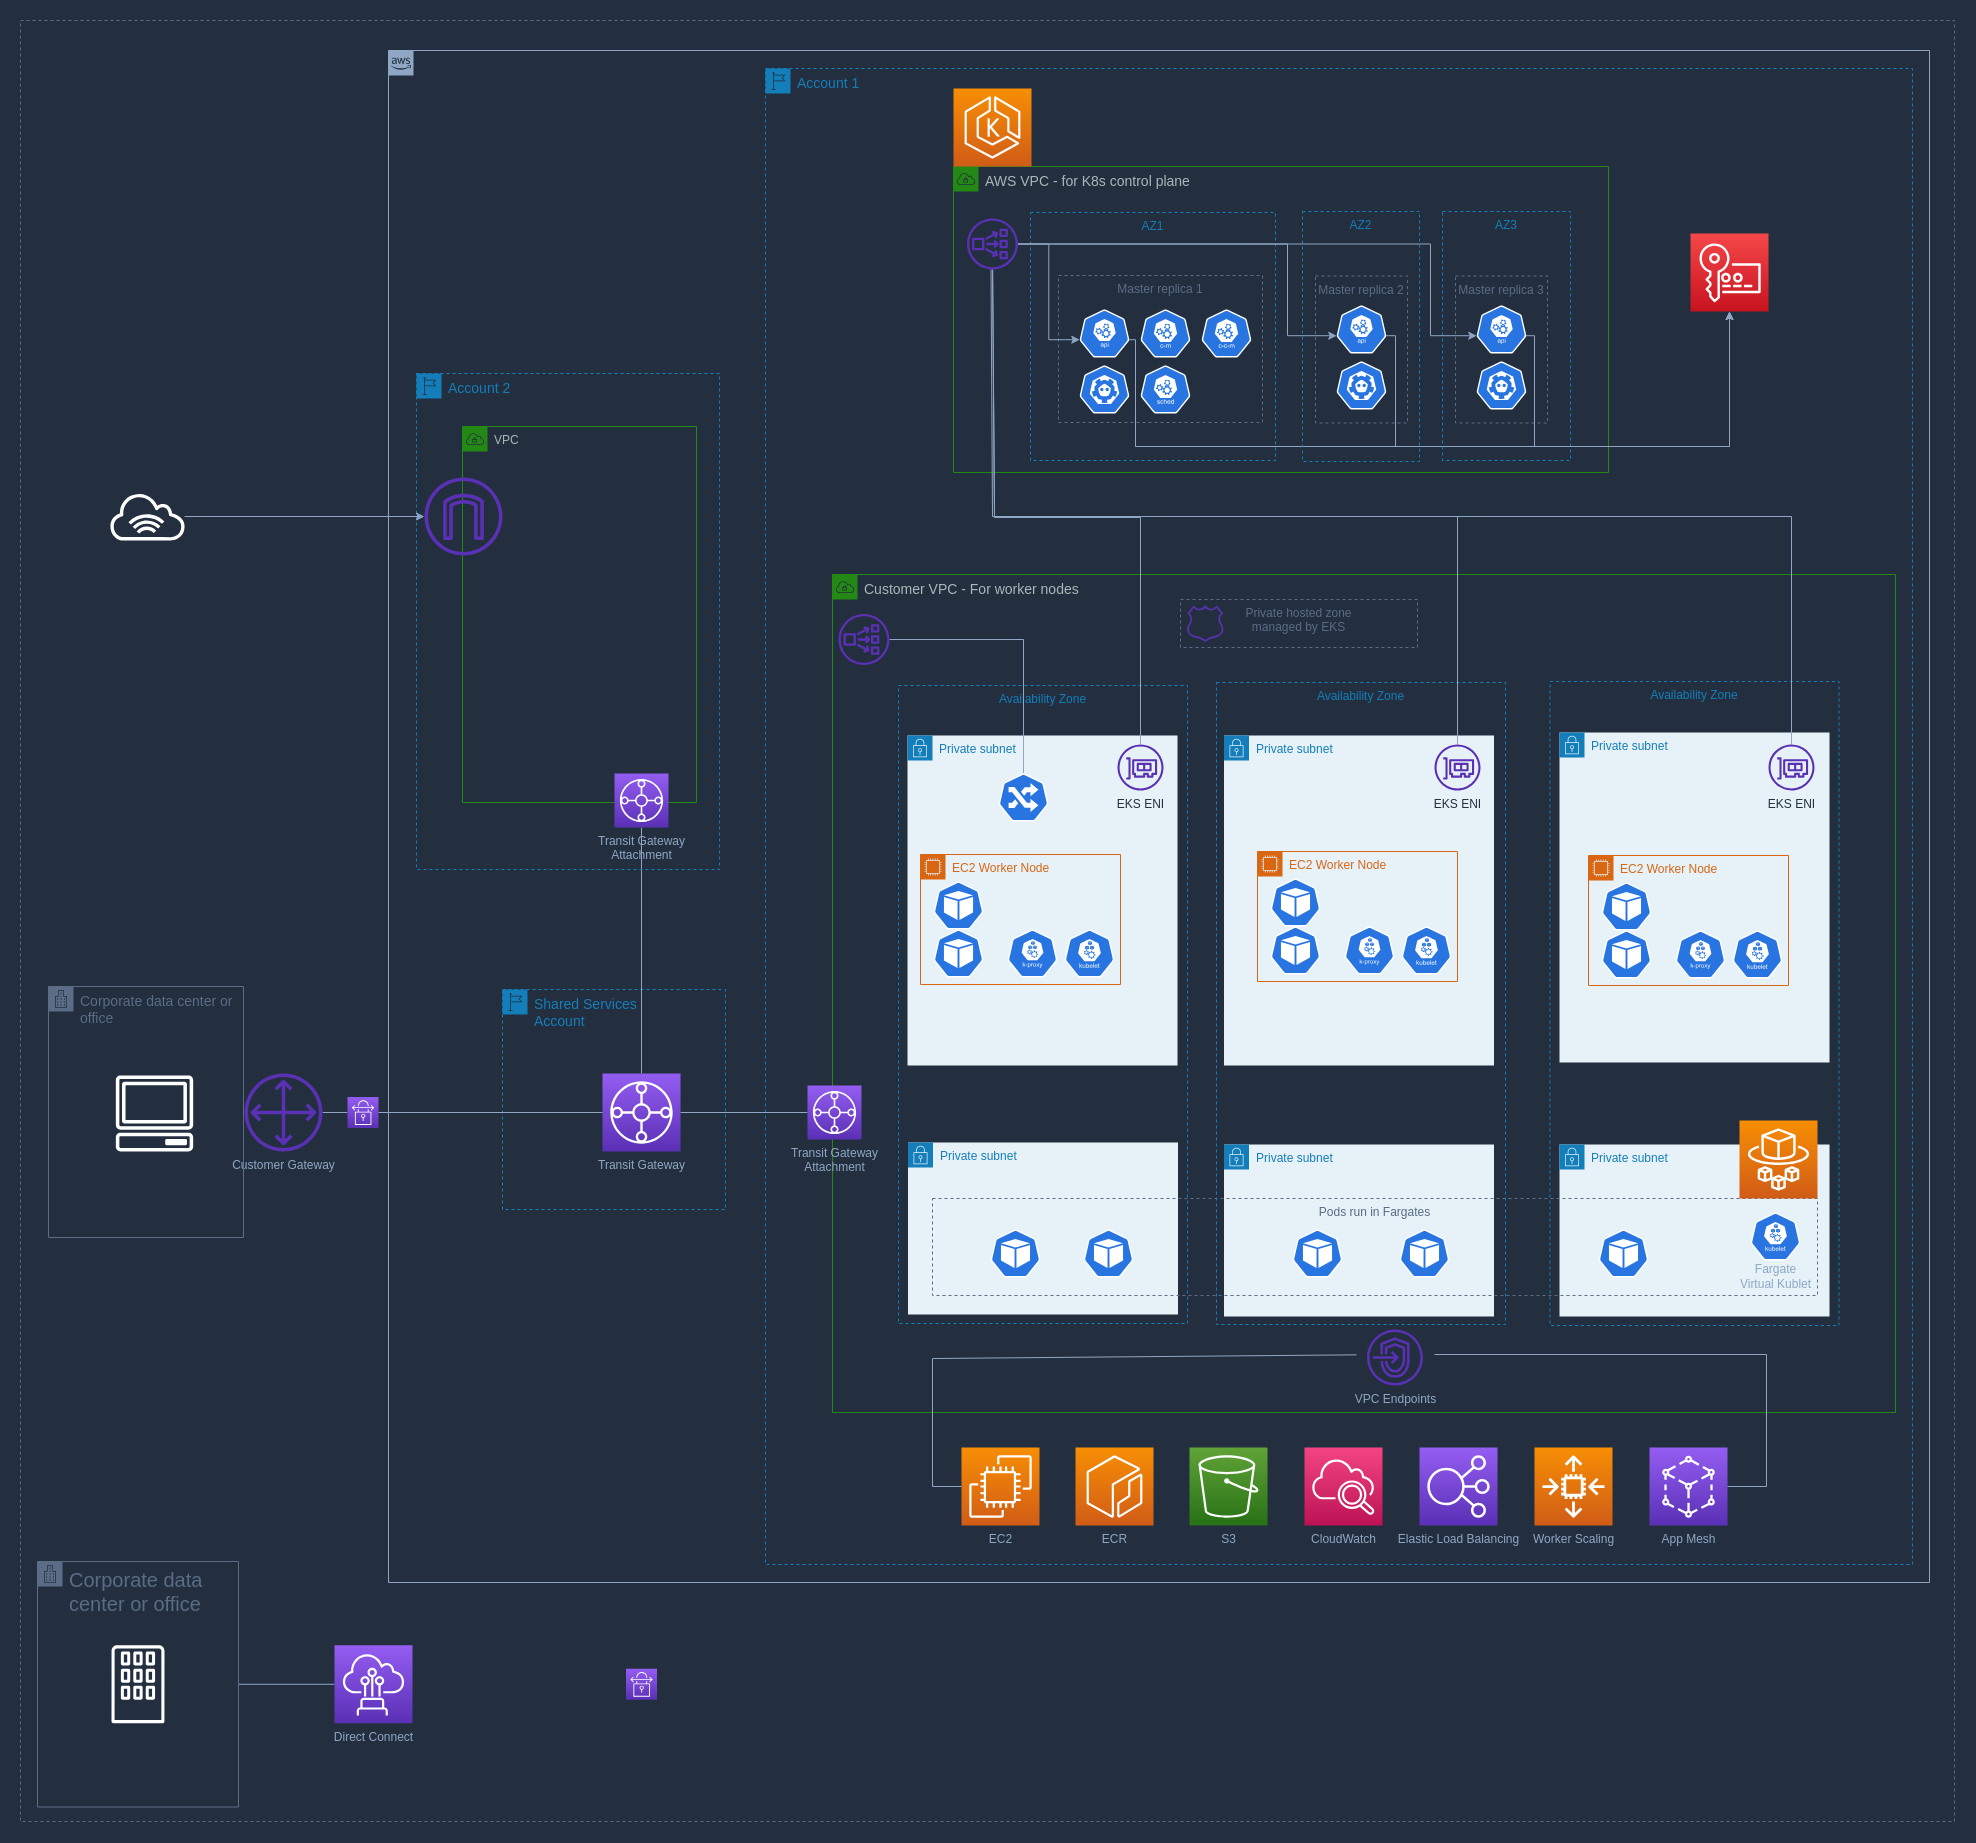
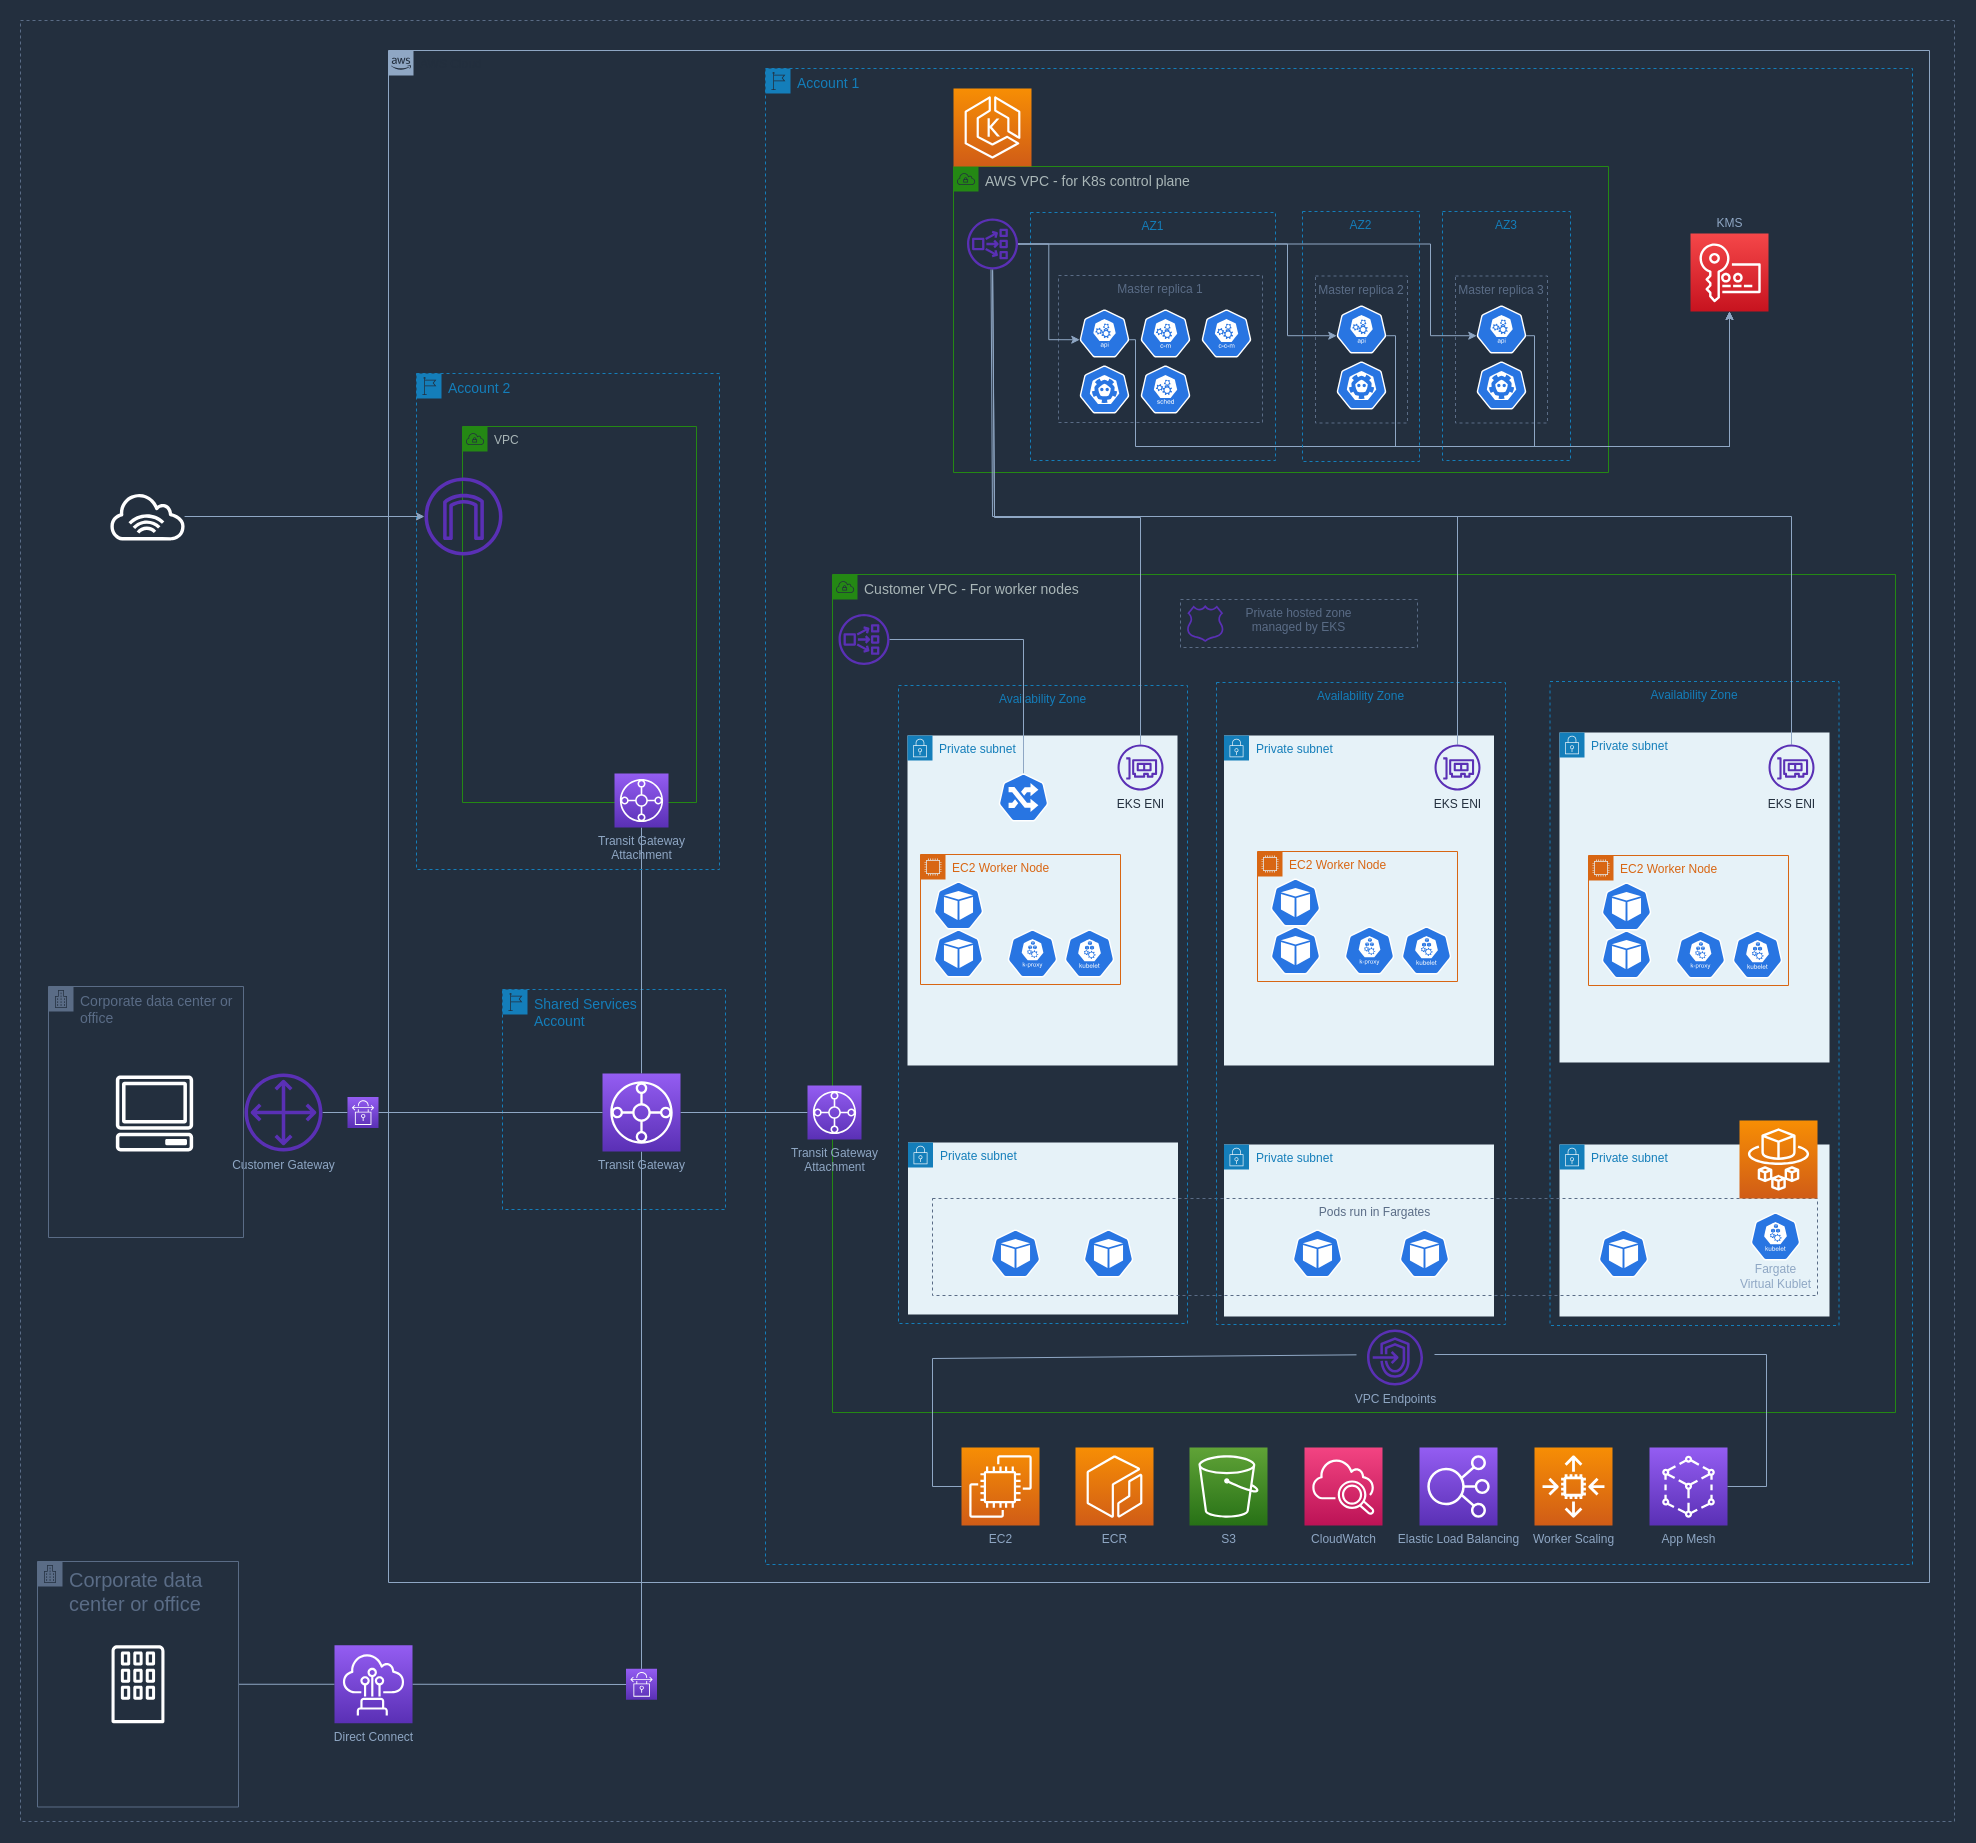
node "KMS": added
edge "Transit Gateway" -- "Direct Connect": added
